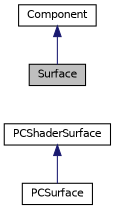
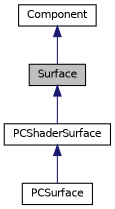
edge "PCShaderSurface" -> "Surface": added
